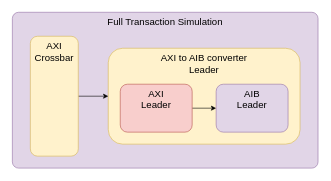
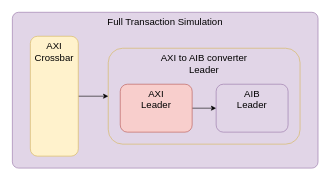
node "AXI to AIB converter Leader": fillcolor #fff2cc -> #e1d5e7
